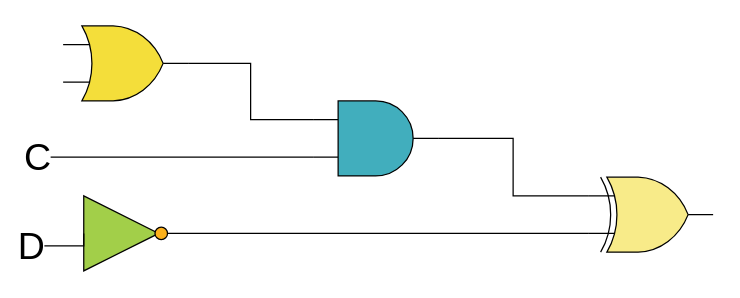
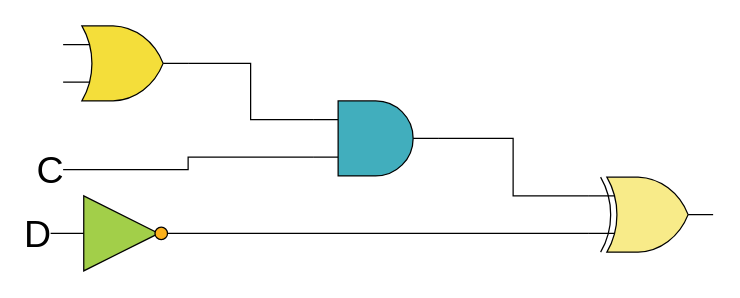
node "C": moved (38, 157) -> (51, 169)
node "D": moved (32, 246) -> (38, 233)
